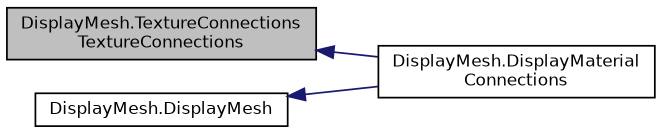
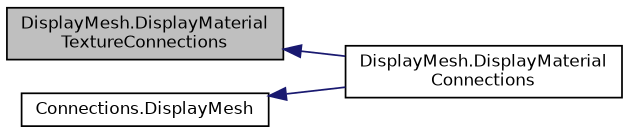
node "DisplayMesh.TextureConnections TextureConnections": label "DisplayMesh.TextureConnections TextureConnections" -> "DisplayMesh.DisplayMaterial TextureConnections"
node "DisplayMesh.DisplayMesh": label "DisplayMesh.DisplayMesh" -> "Connections.DisplayMesh"
